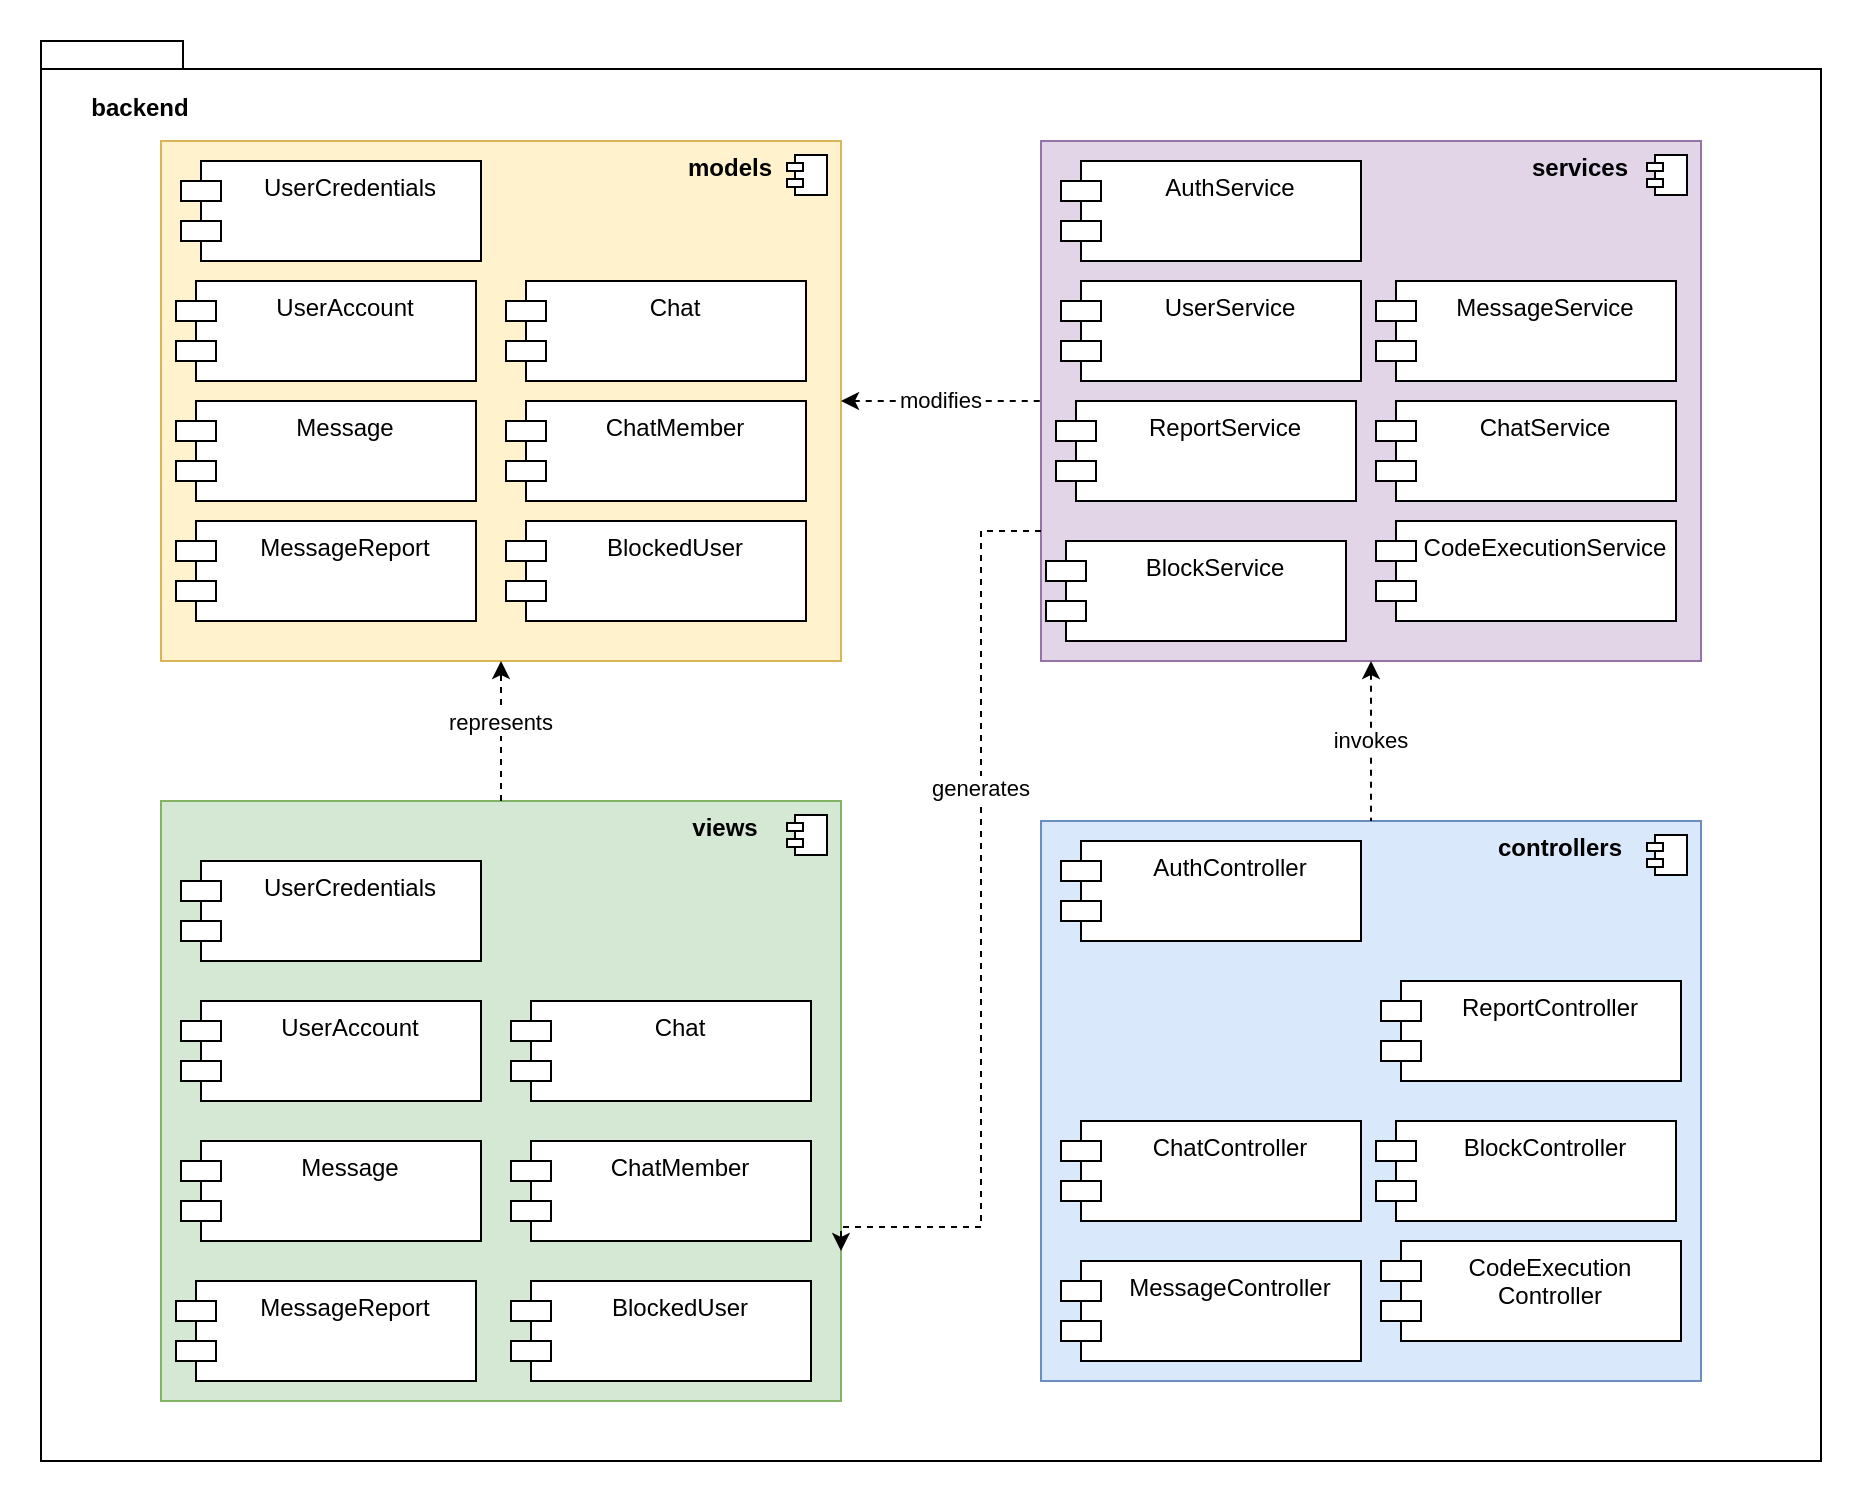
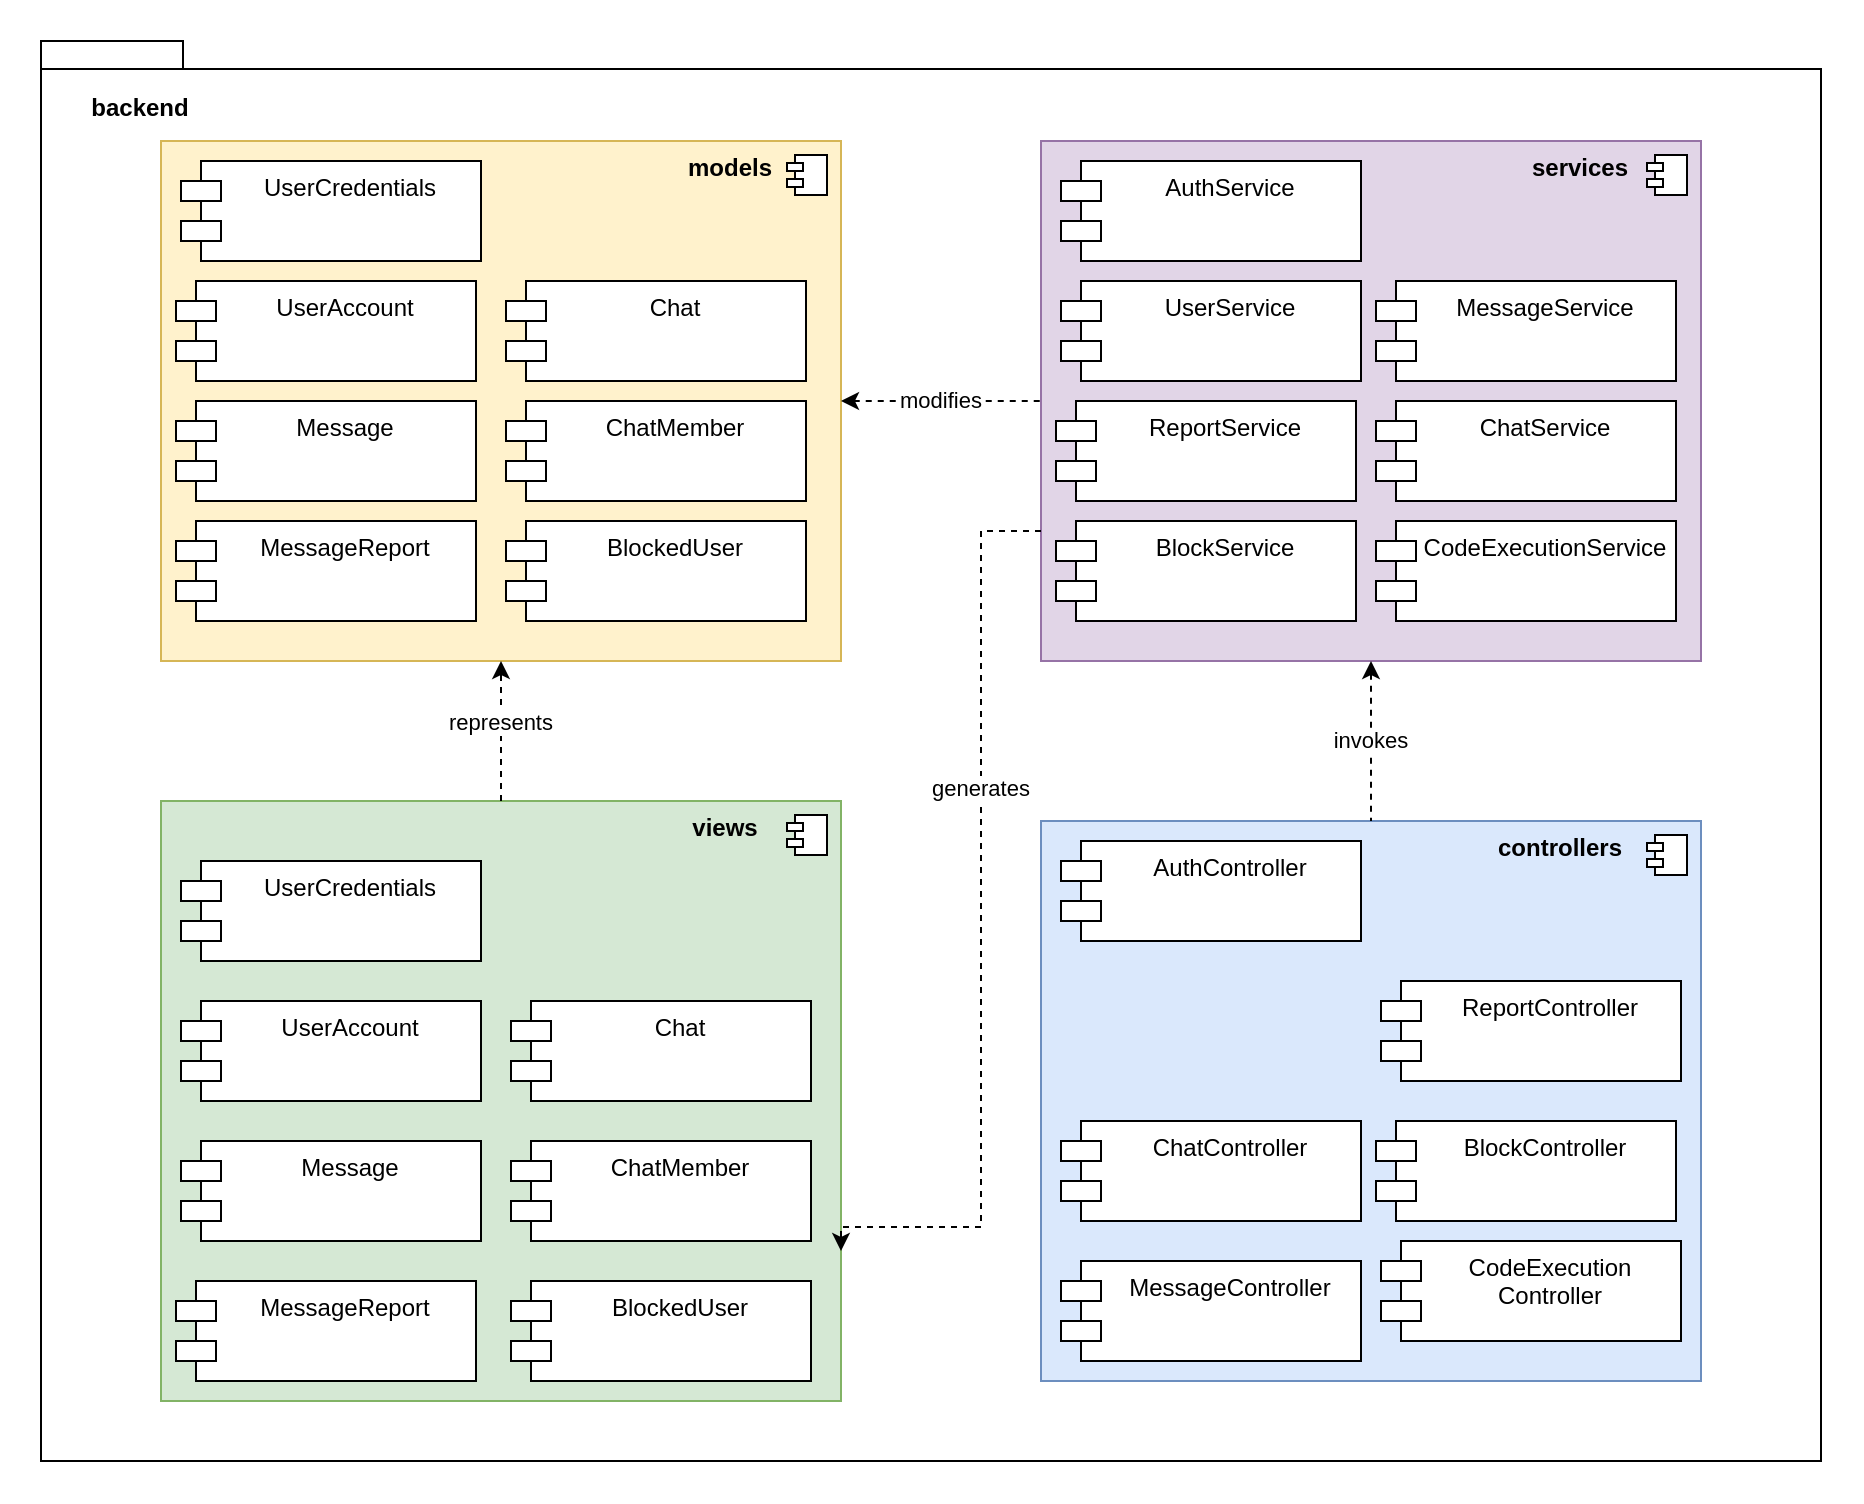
node "BlockService": moved (1196, 591) -> (1206, 571)
